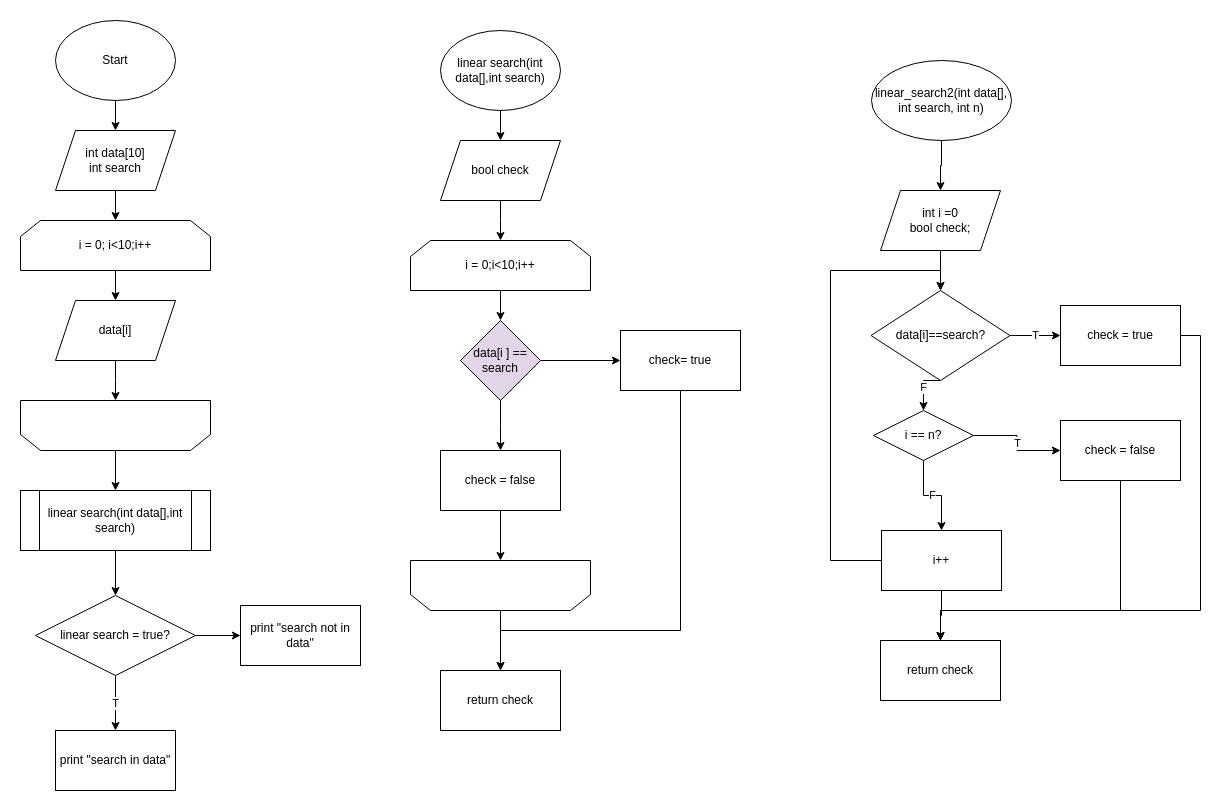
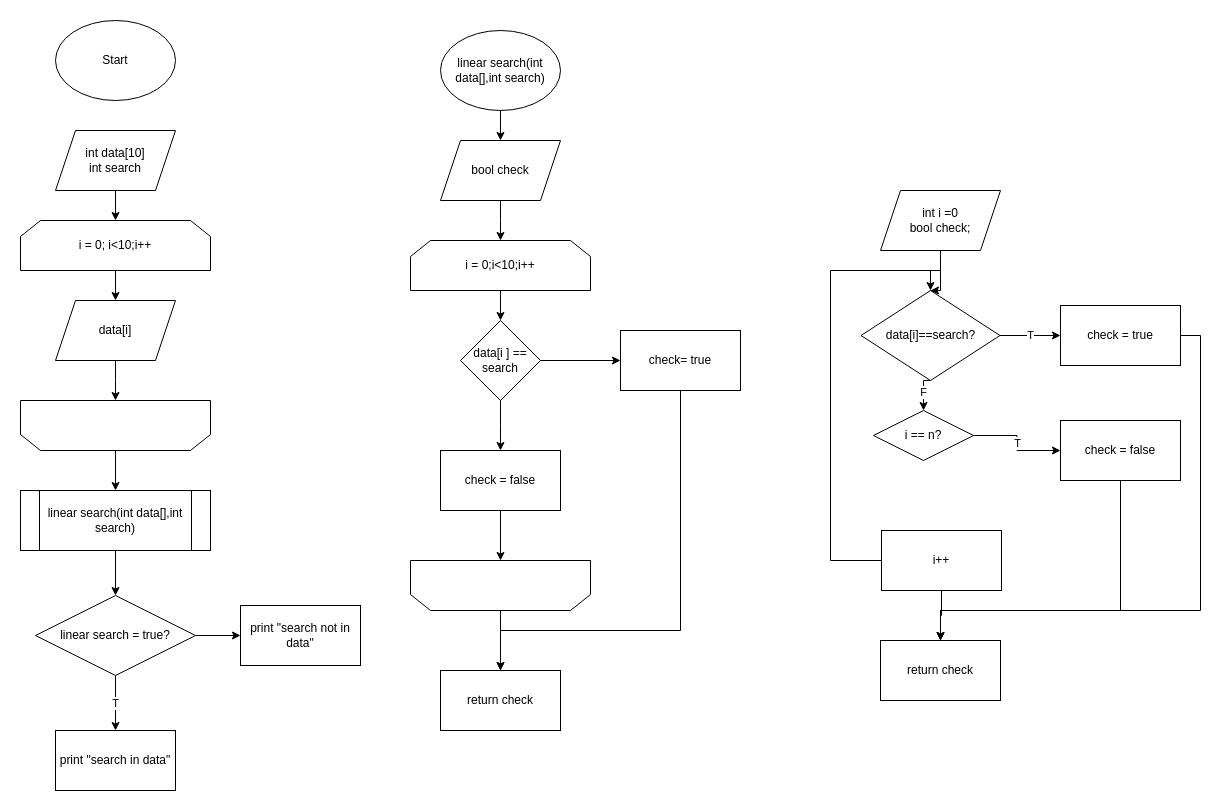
node "linear_search2(int data[], int search, int n)": removed
edge "Start" -> "int data[10] int search": removed
edge "linear_search2(int data[], int search, int n)" -> "int i =0 bool check;": removed
node "data[i]==search?": moved (941, 336) -> (931, 336)
node "data[i ] == search": fillcolor #e1d5e7 -> #ffffff
edge "i == n?" -> "i++": removed, label "F"
